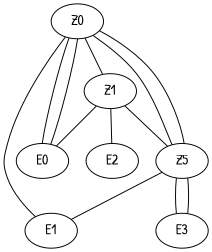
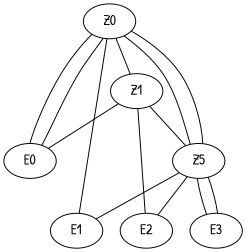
edge "Z5" -- "E2": added
